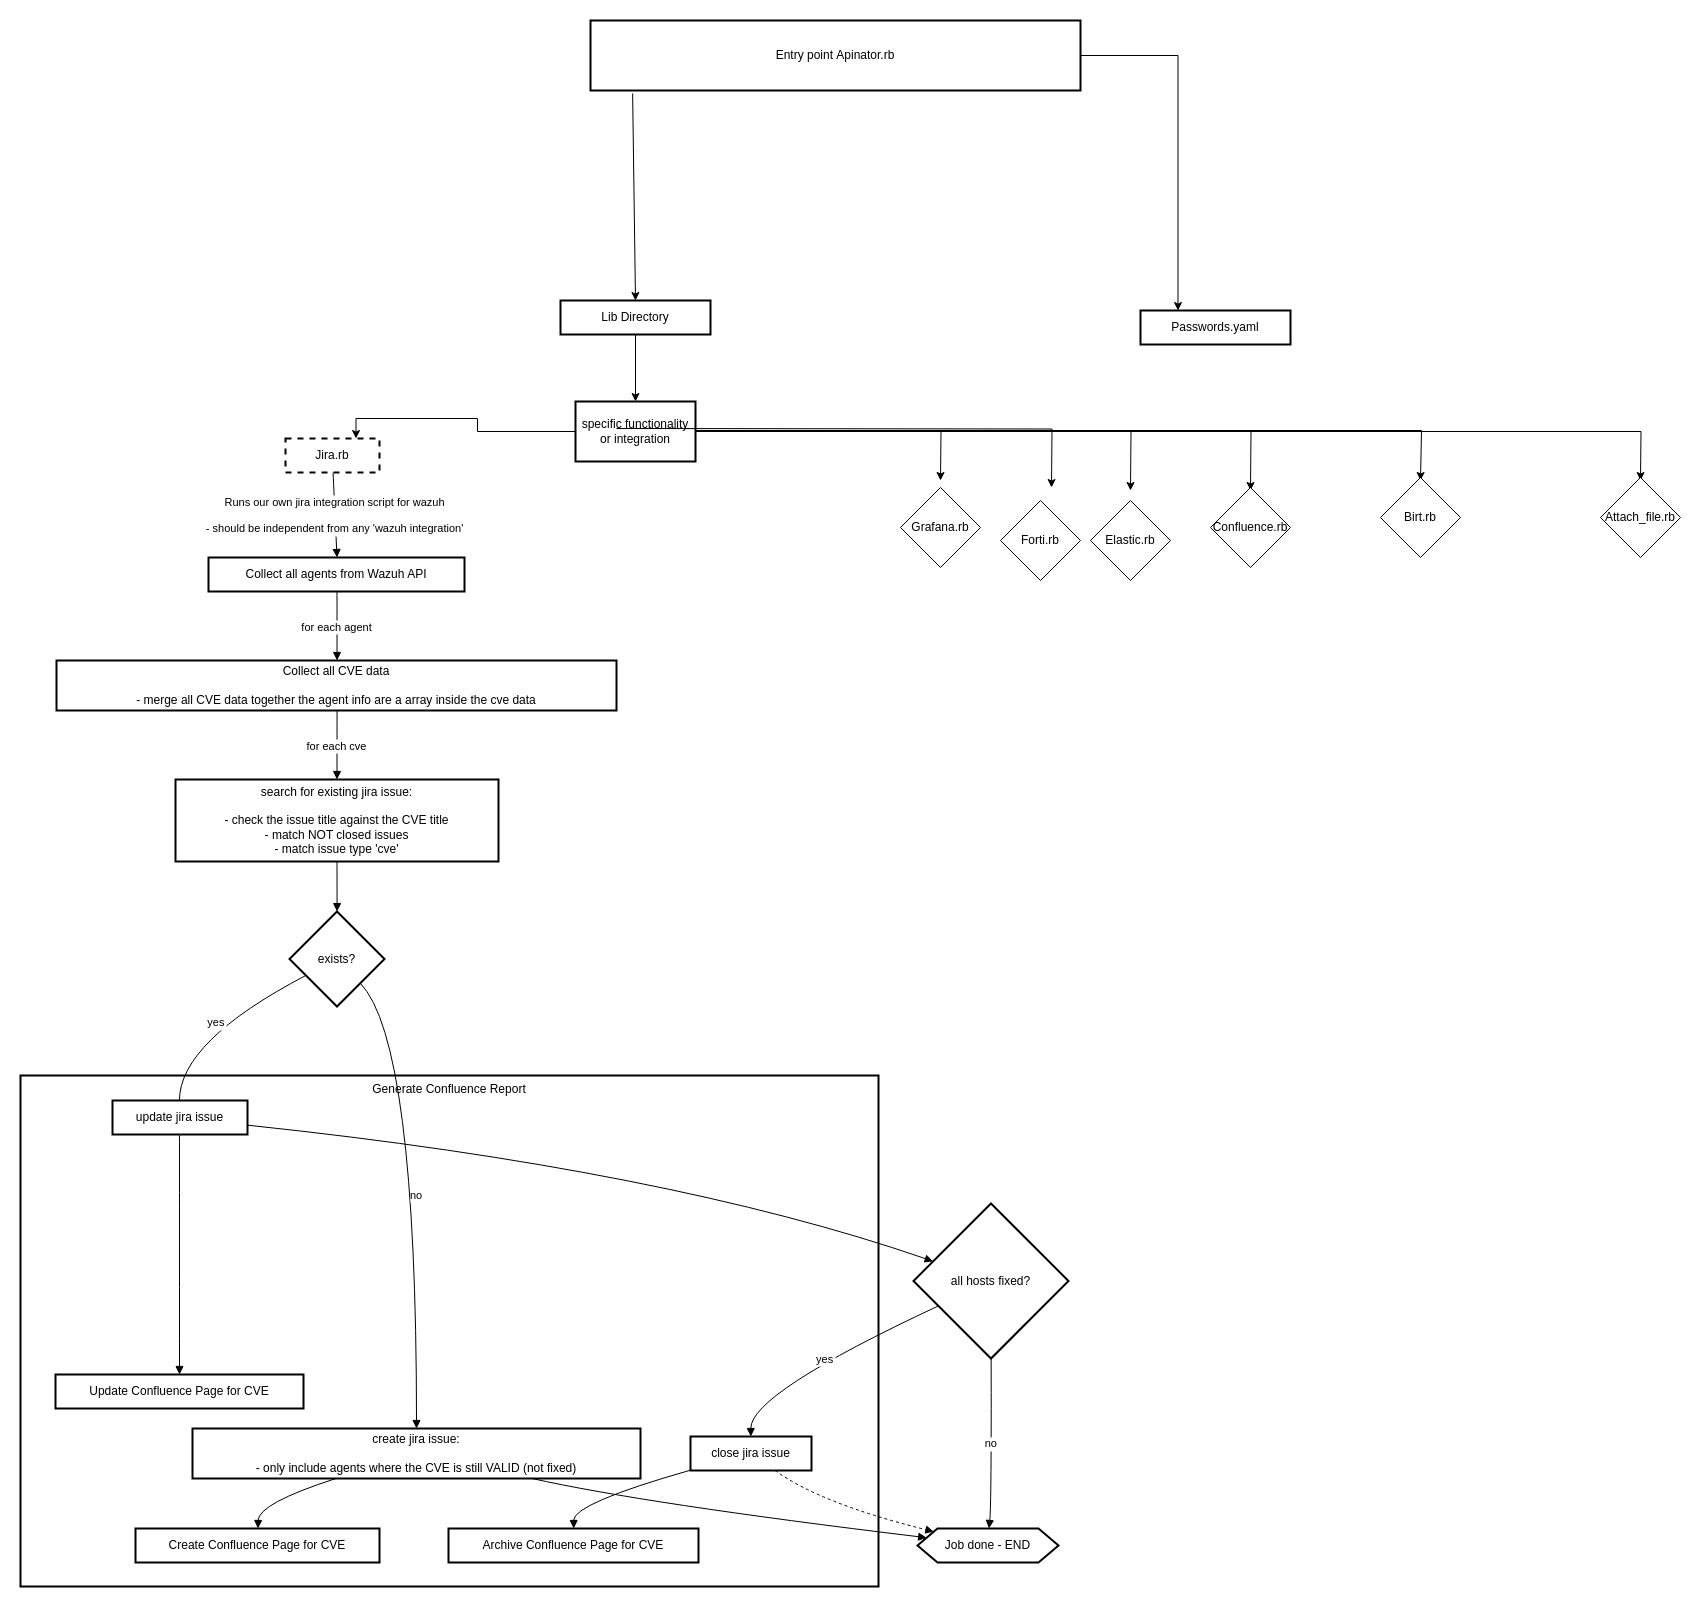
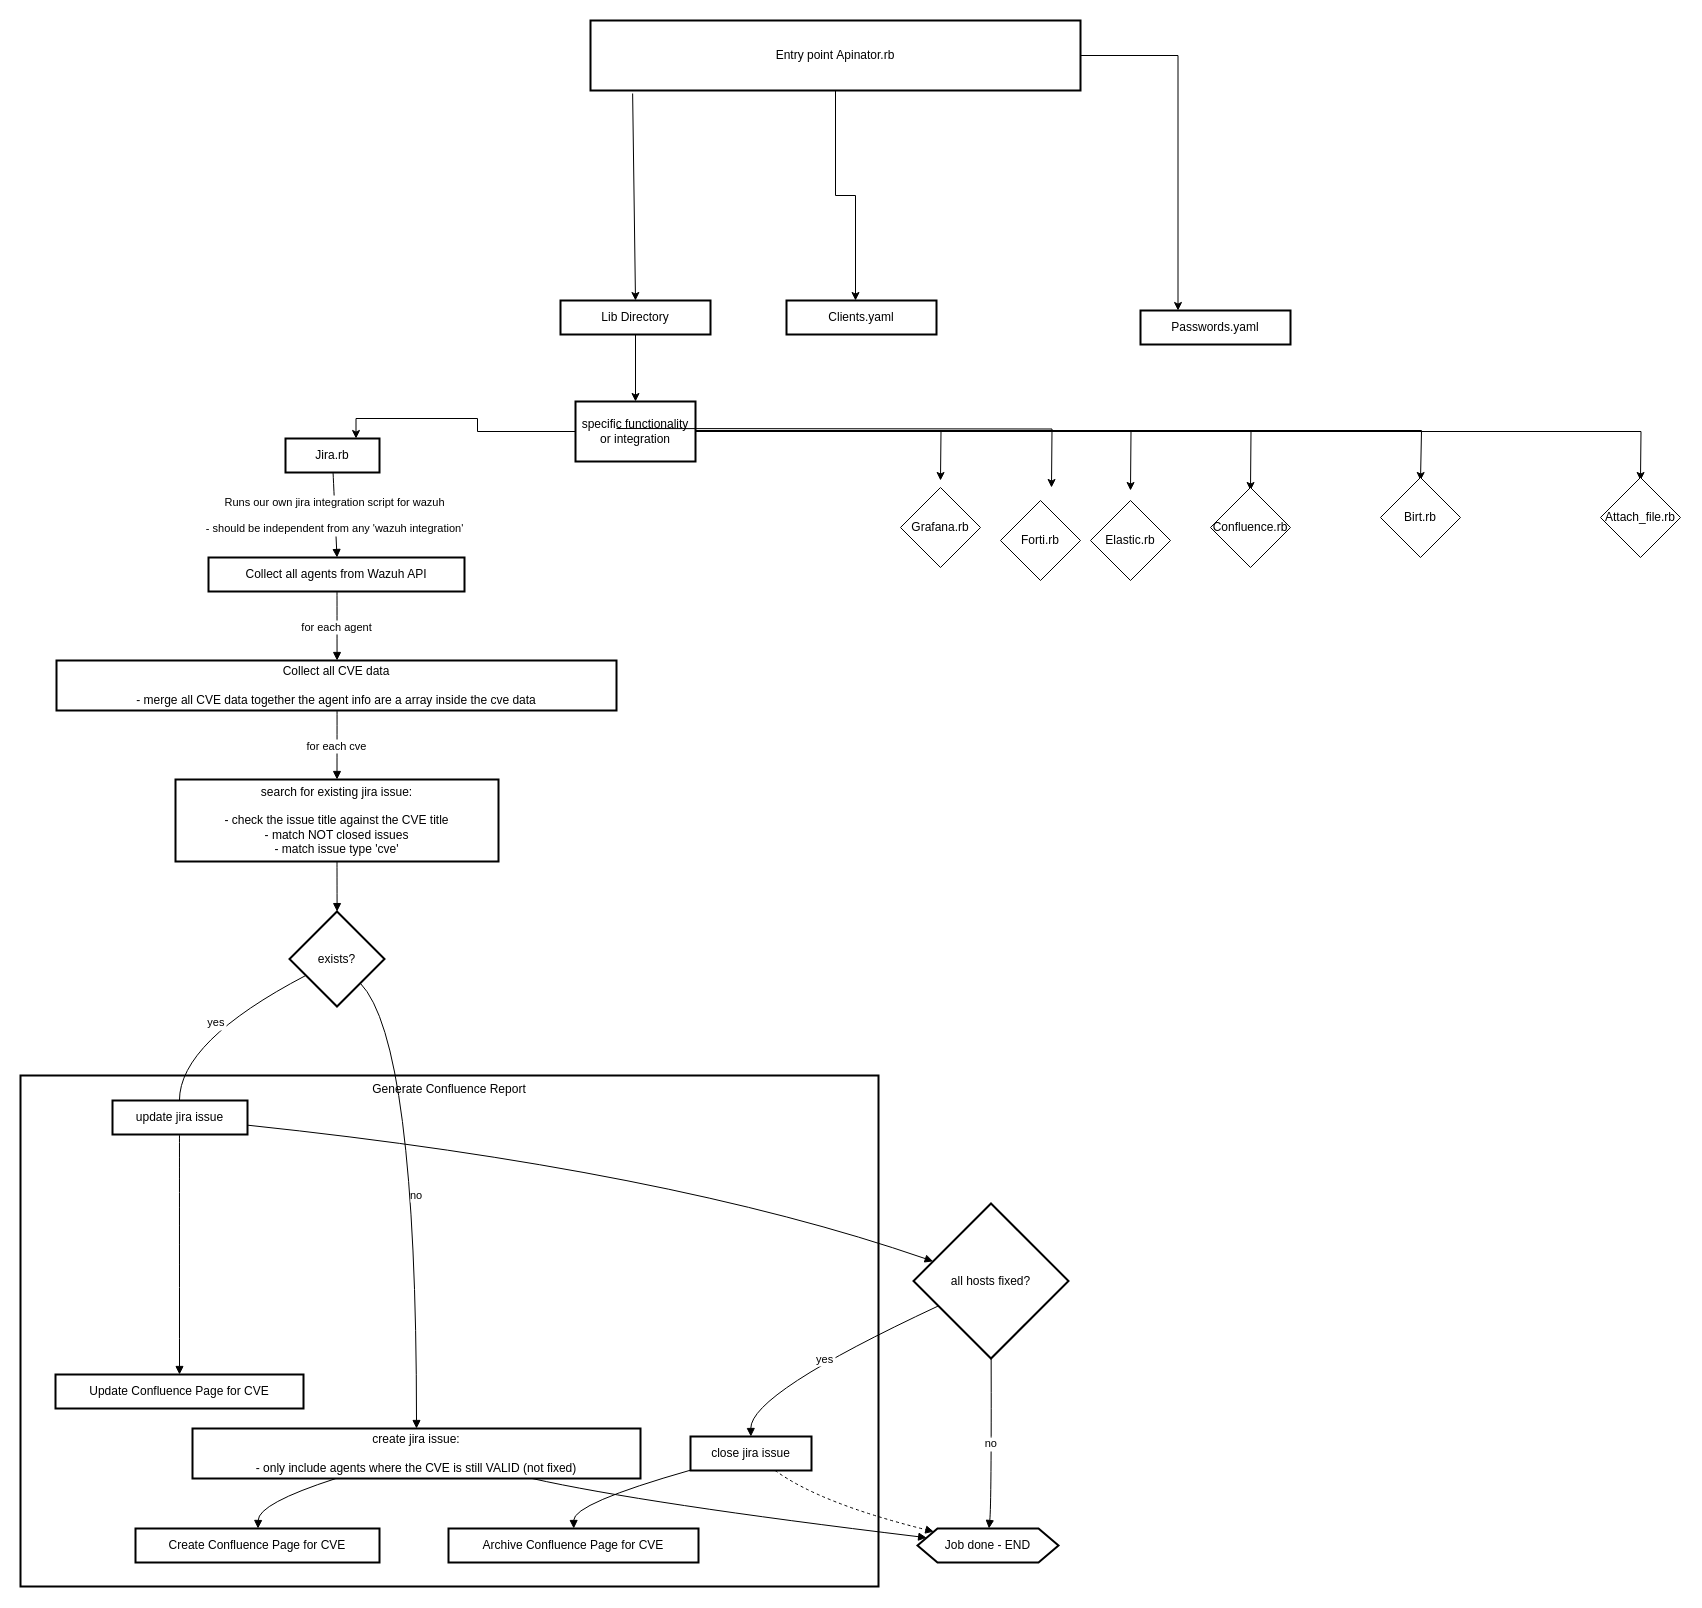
edge "Entry point Apinator.rb" -> "Clients.yaml": added
node "Clients.yaml": added
node "Jira.rb": style dashed -> solid
